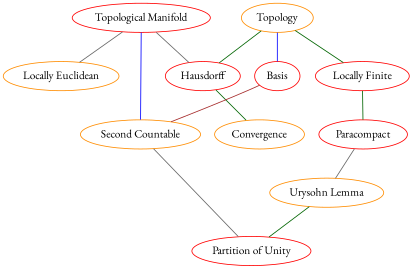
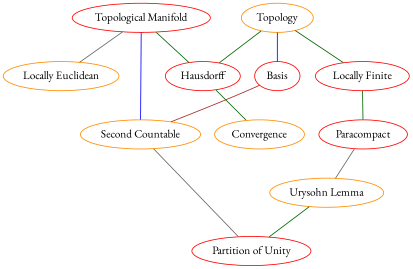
edge "Topological Manifold" -- "Hausdorff": color gray40 -> darkgreen
